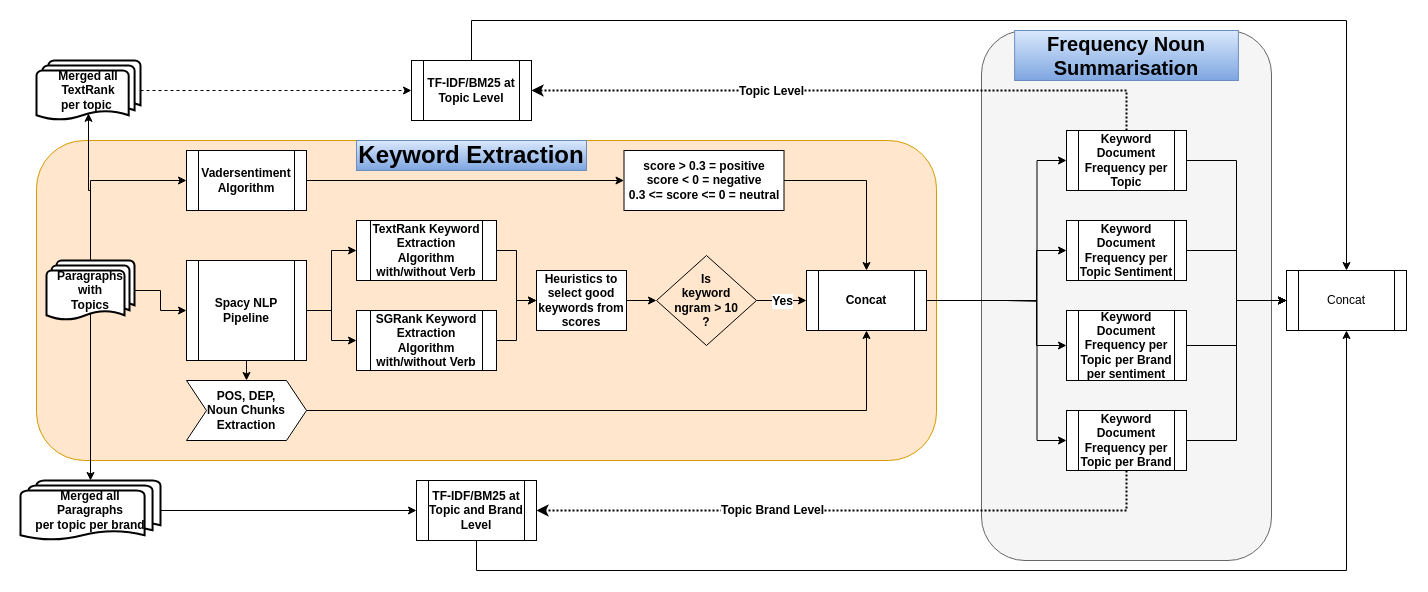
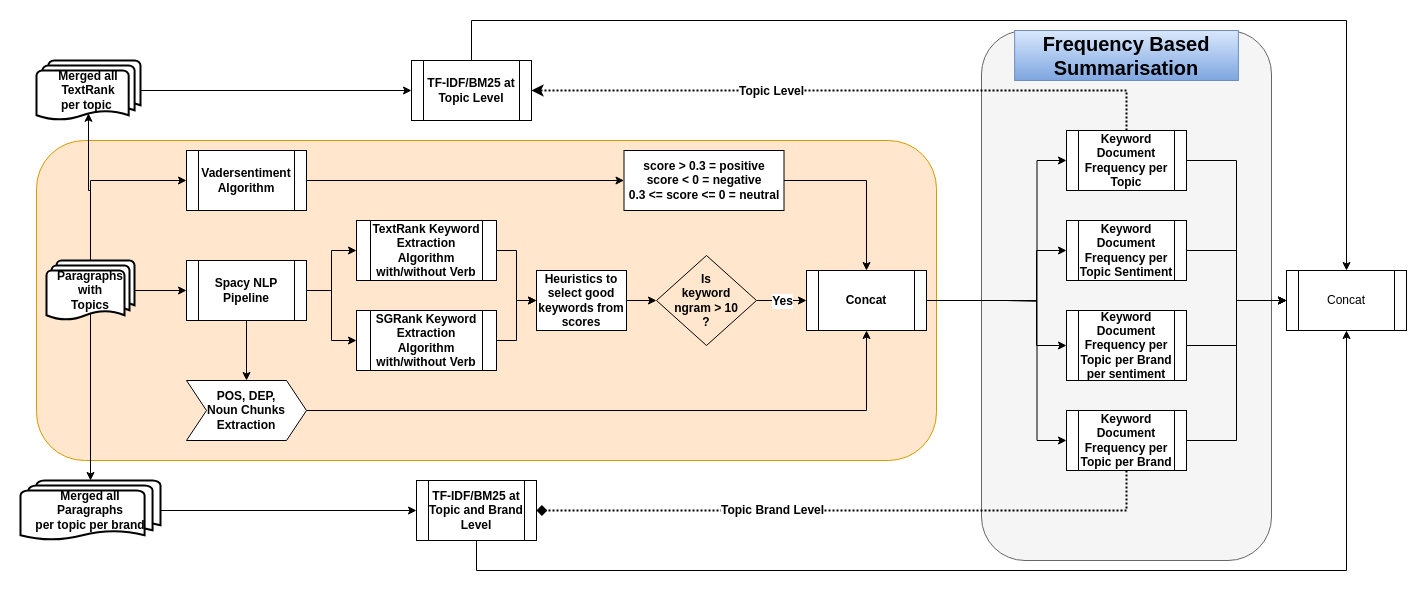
node "Frequency Noun Summarisation": label "Frequency Noun Summarisation" -> "Frequency Based Summarisation"
edge "Merged all TextRankper topic" -> "TF-IDF/BM25 at Topic Level": style dashed -> solid
node "Keyword Extraction": removed
node "Spacy NLPPipeline": size 120x100 -> 120x60
edge "Keyword Document Frequency per Topic per Brand" -> "TF-IDF/BM25 atTopic and Brand Level": arrowhead classic -> diamond
